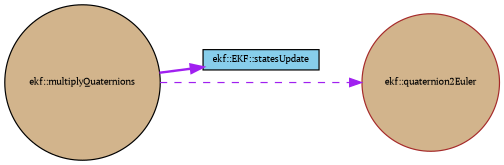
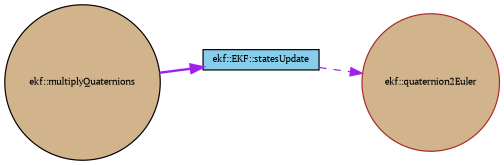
edge "ekf::multiplyQuaternions" -> "ekf::quaternion2Euler": now "ekf::EKF::statesUpdate" -> "ekf::quaternion2Euler"
